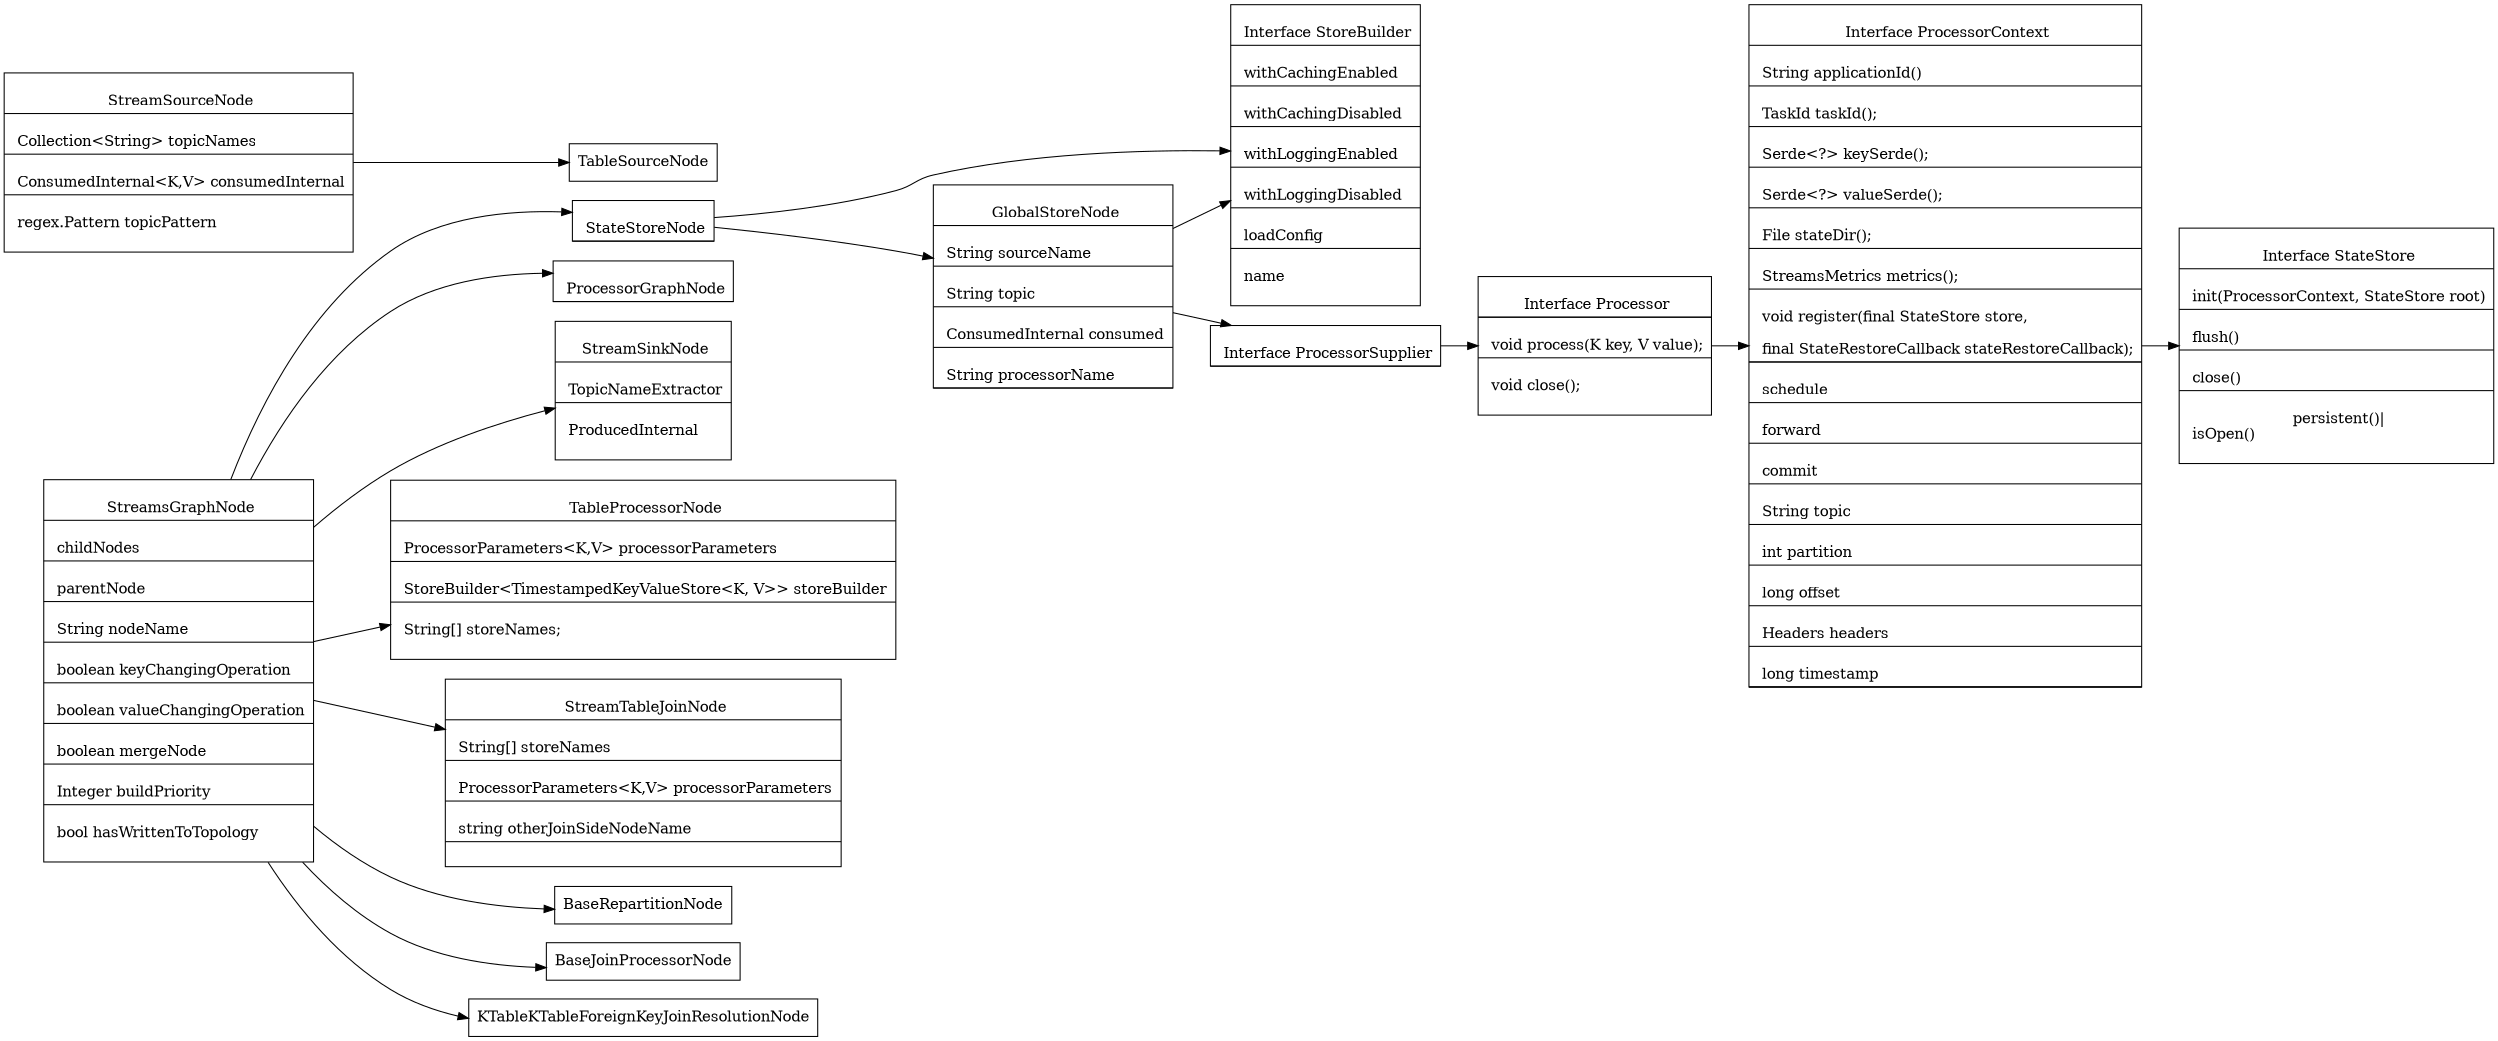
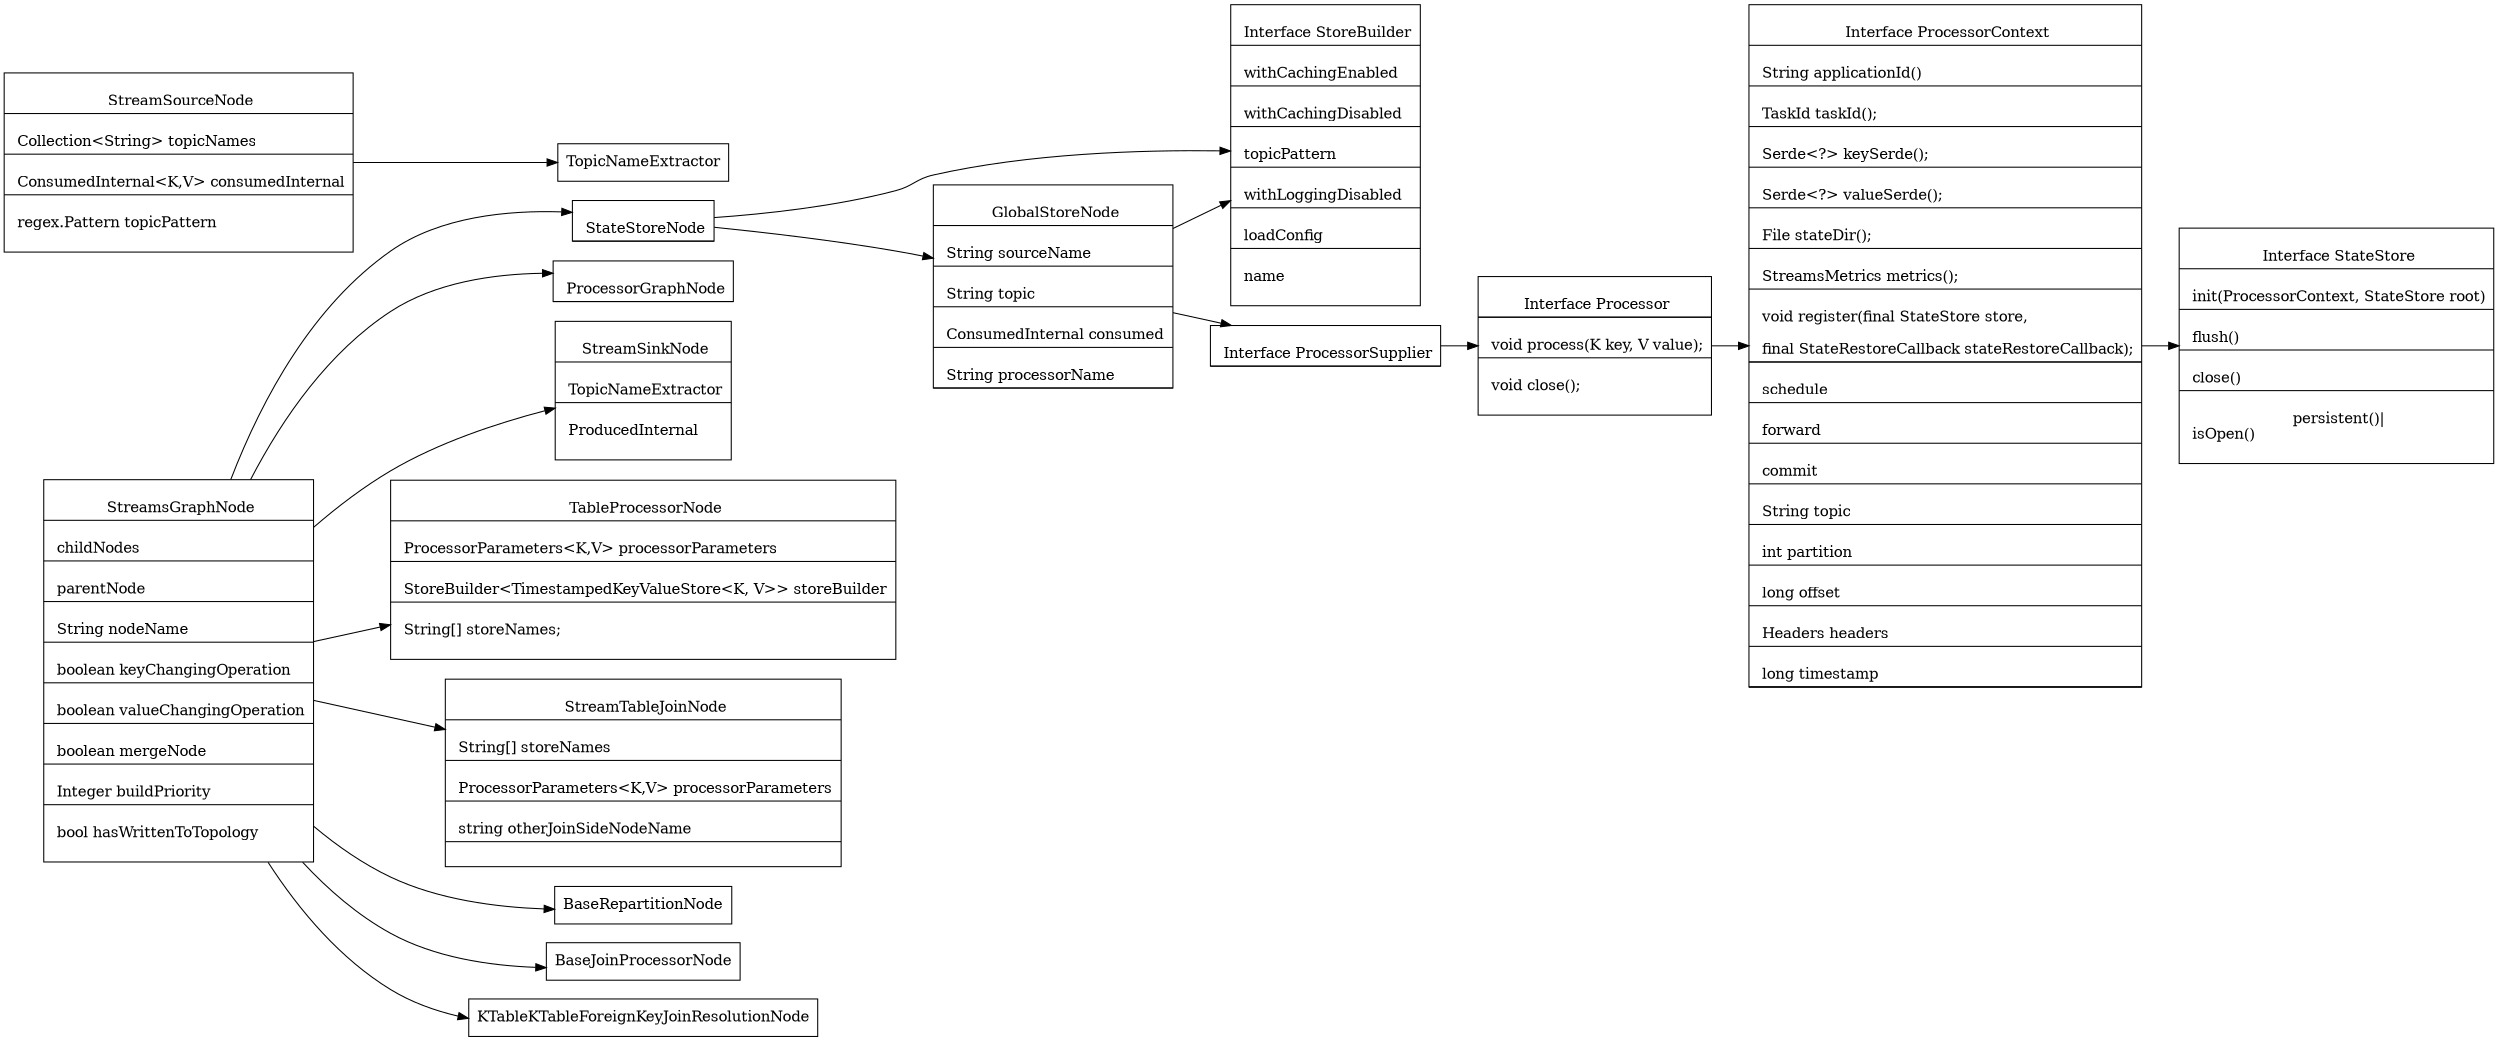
node "Interface StoreBuilder": text "withLoggingEnabled" -> "topicPattern"
node "TableSourceNode": label "TableSourceNode" -> "TopicNameExtractor"
